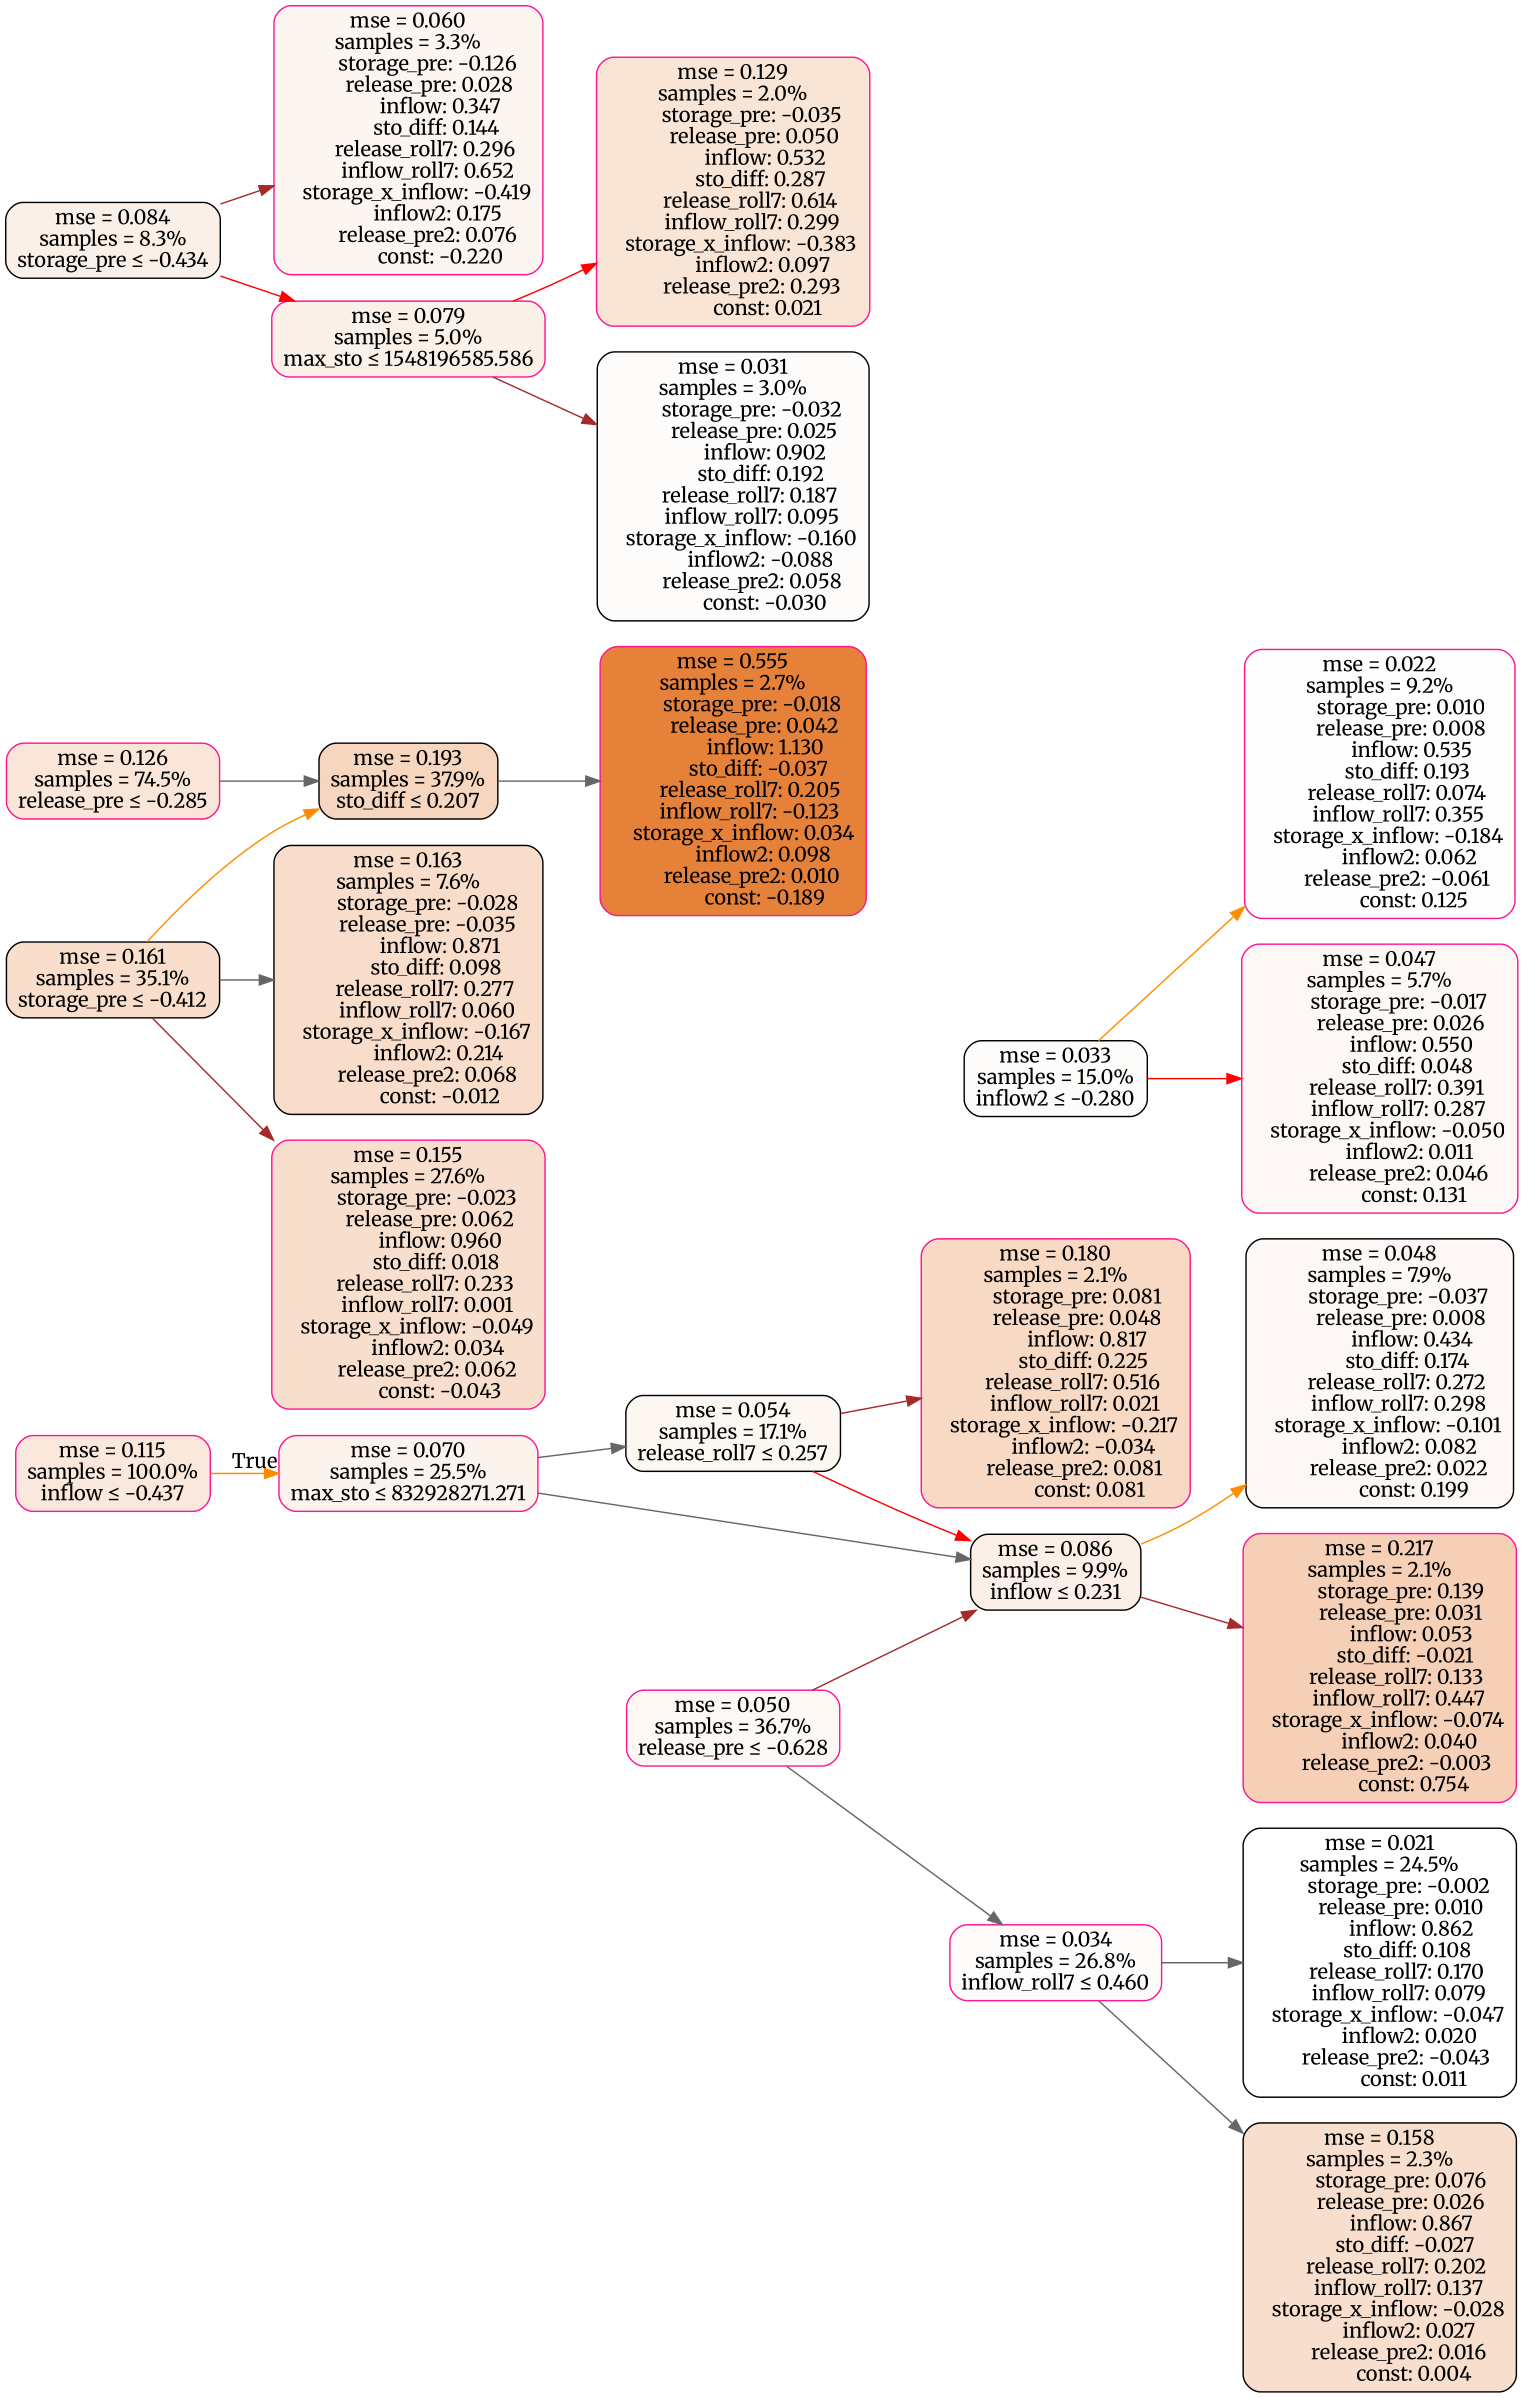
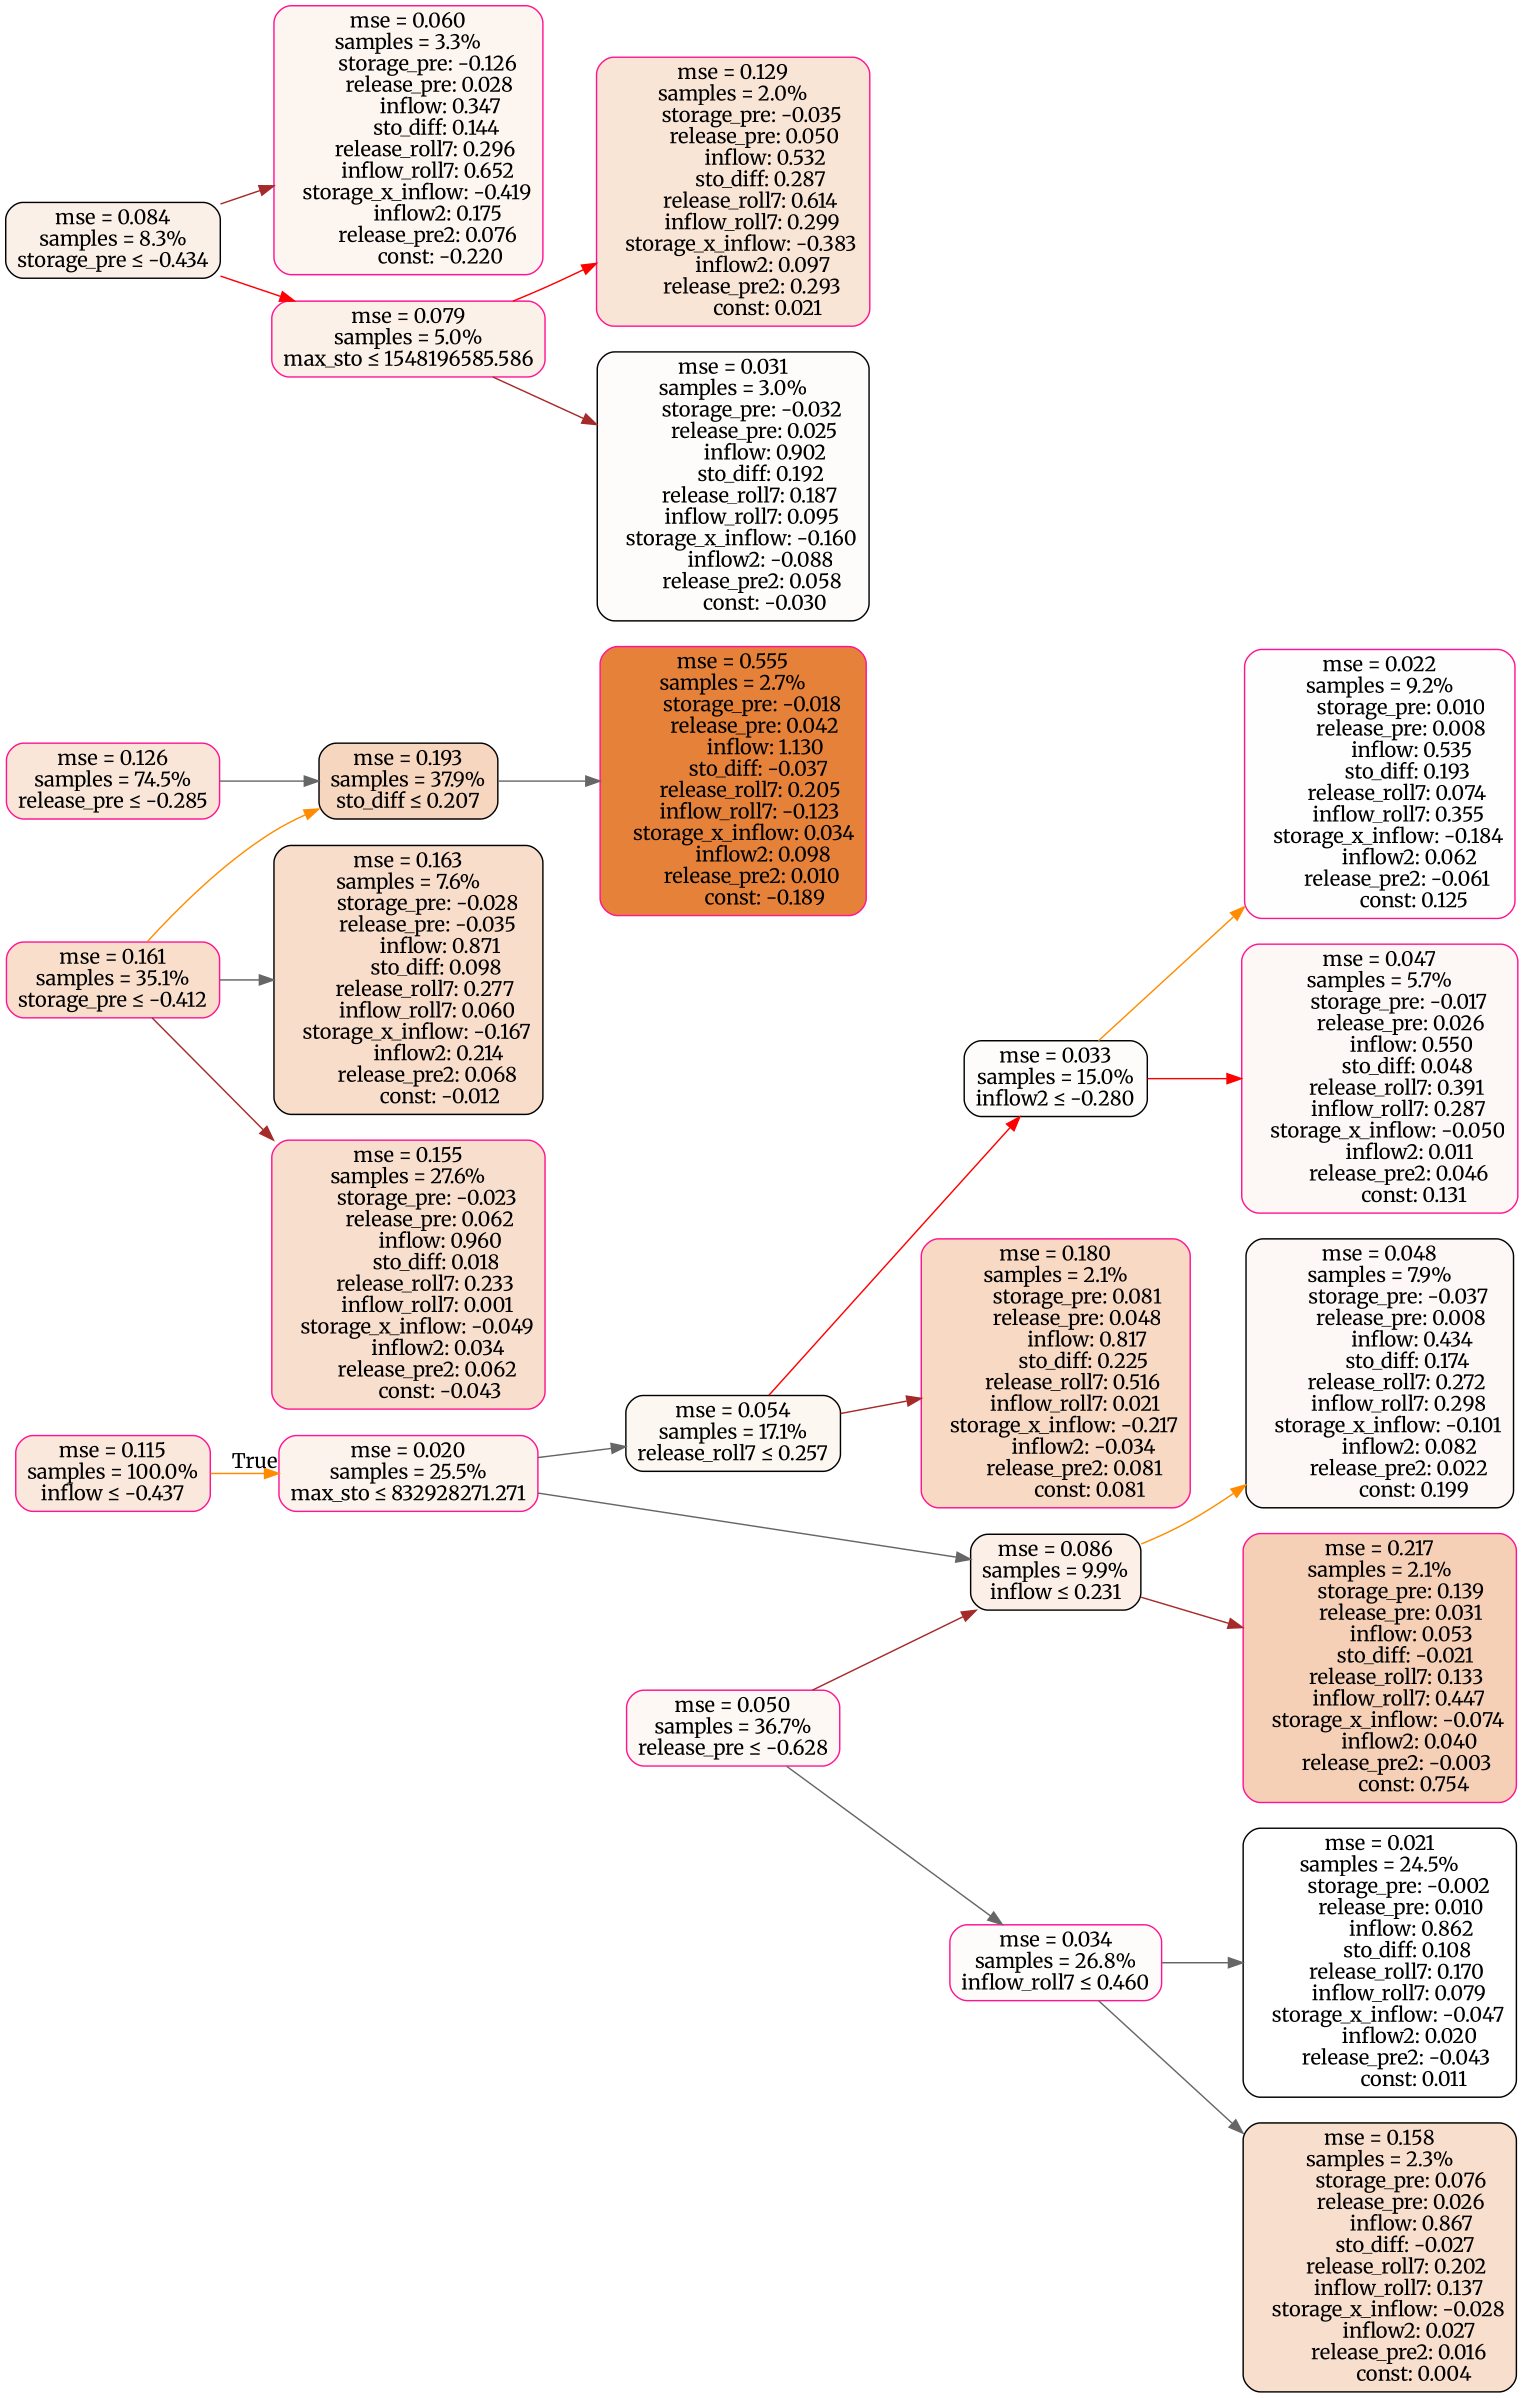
node "mse = 0.161 samples = 35.1% storage_pre ≤ -0.412": color black -> deeppink
node "mse = 0.070 samples = 25.5% max_sto ≤ 832928271.271": label "mse = 0.070 samples = 25.5% max_sto ≤ 832928271.271" -> "mse = 0.020 samples = 25.5% max_sto ≤ 832928271.271"
edge "mse = 0.054 samples = 17.1% release_roll7 ≤ 0.257" -> "mse = 0.086 samples = 9.9% inflow ≤ 0.231": now "mse = 0.054 samples = 17.1% release_roll7 ≤ 0.257" -> "mse = 0.033 samples = 15.0% inflow2 ≤ -0.280"
